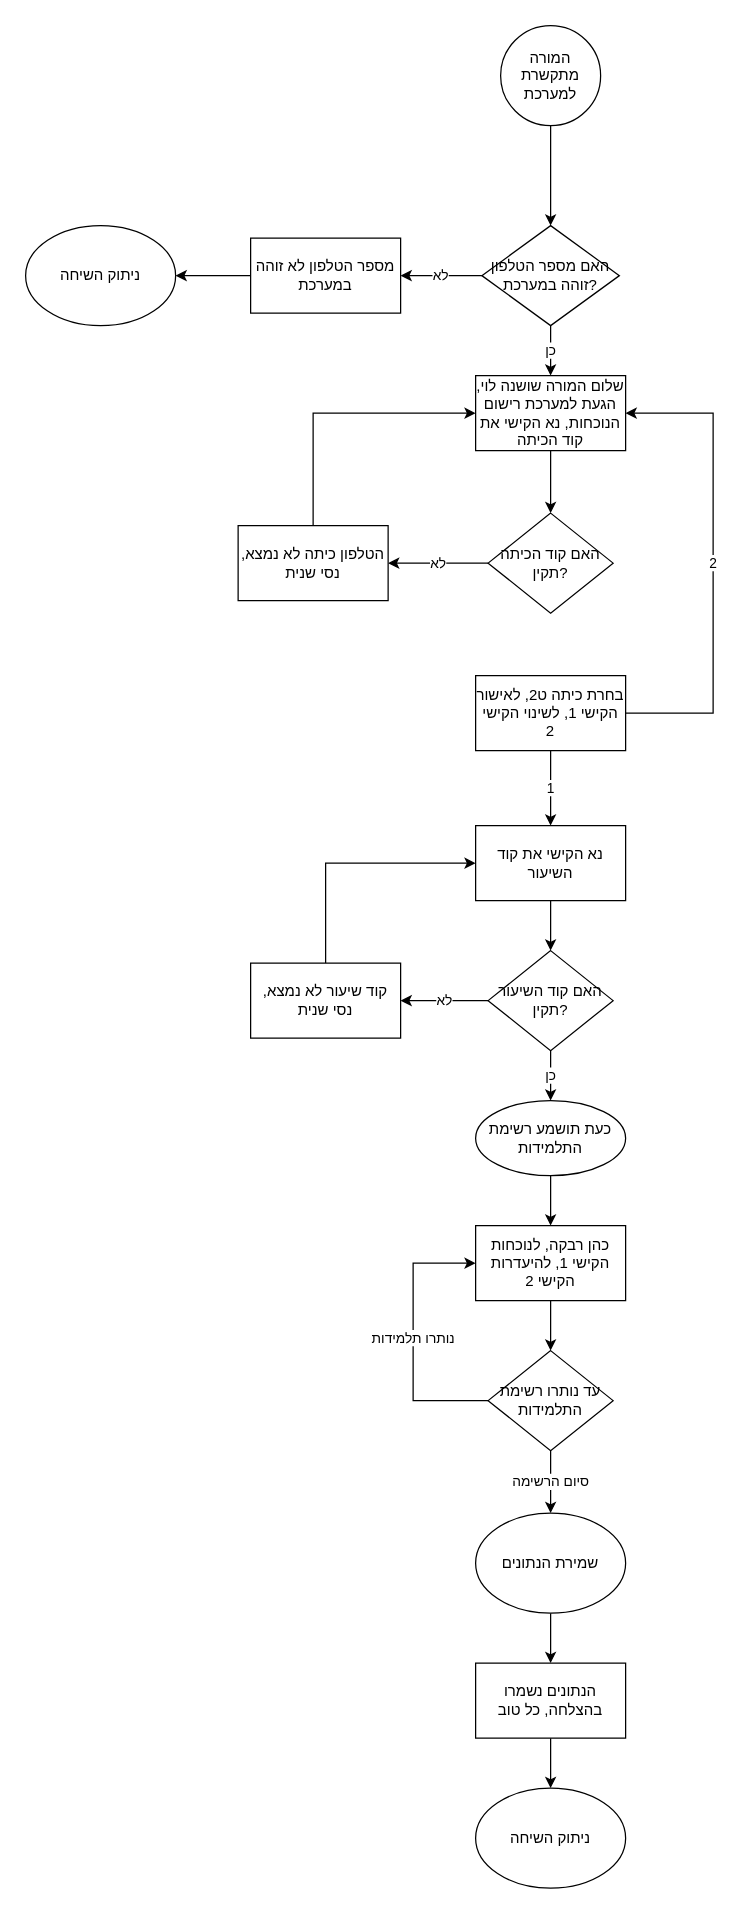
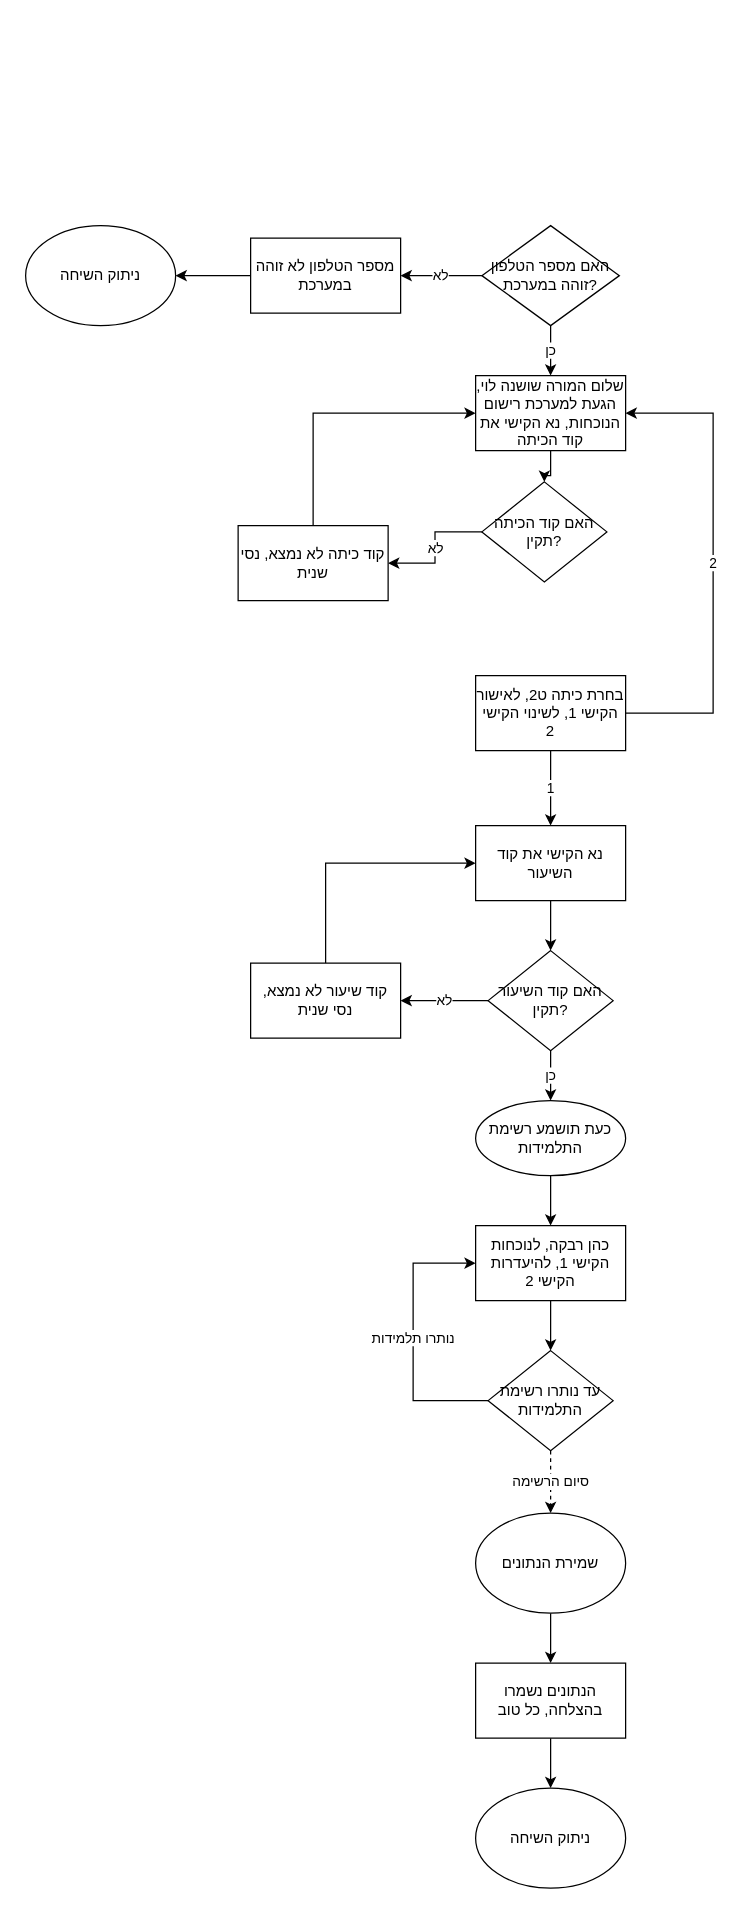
node "המורה מתקשרת למערכת": removed
edge "המורה מתקשרת למערכת" -> "האם מספר הטלפון זוהה במערכת?": removed
node "הטלפון כיתה לא נמצא, נסי שנית": label "הטלפון כיתה לא נמצא, נסי שנית" -> "קוד כיתה לא נמצא, נסי שנית"
node "האם קוד הכיתה תקין?": moved (551, 563) -> (544, 532)
edge "עד נותרו רשימת התלמידות" -> "שמירת הנתונים": style solid -> dashed
